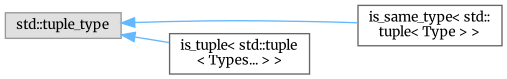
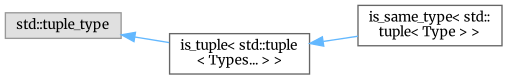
edge "is_same_type< std:: tuple< Type > >" -> "std::tuple_type": now "is_same_type< std:: tuple< Type > >" -> "is_tuple< std::tuple < Types... > >"
